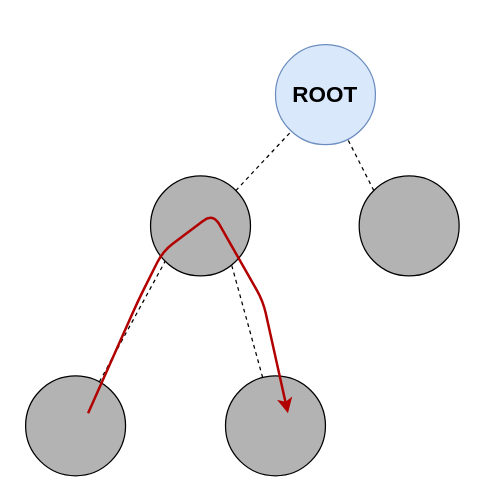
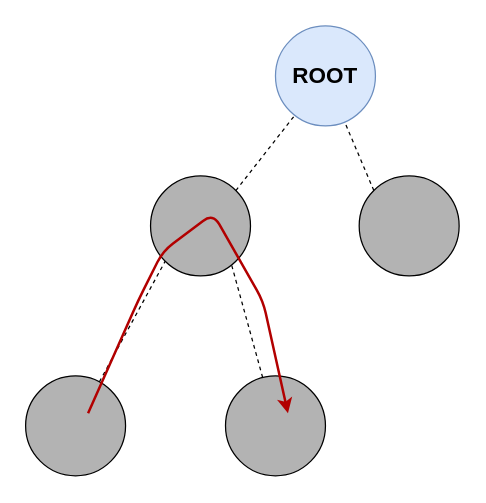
node "ROOT": moved (326, 94) -> (326, 76)
